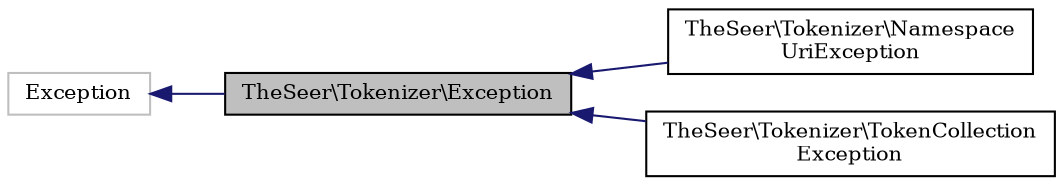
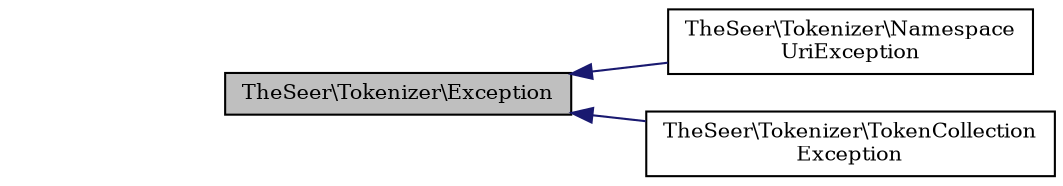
node "Exception": removed
